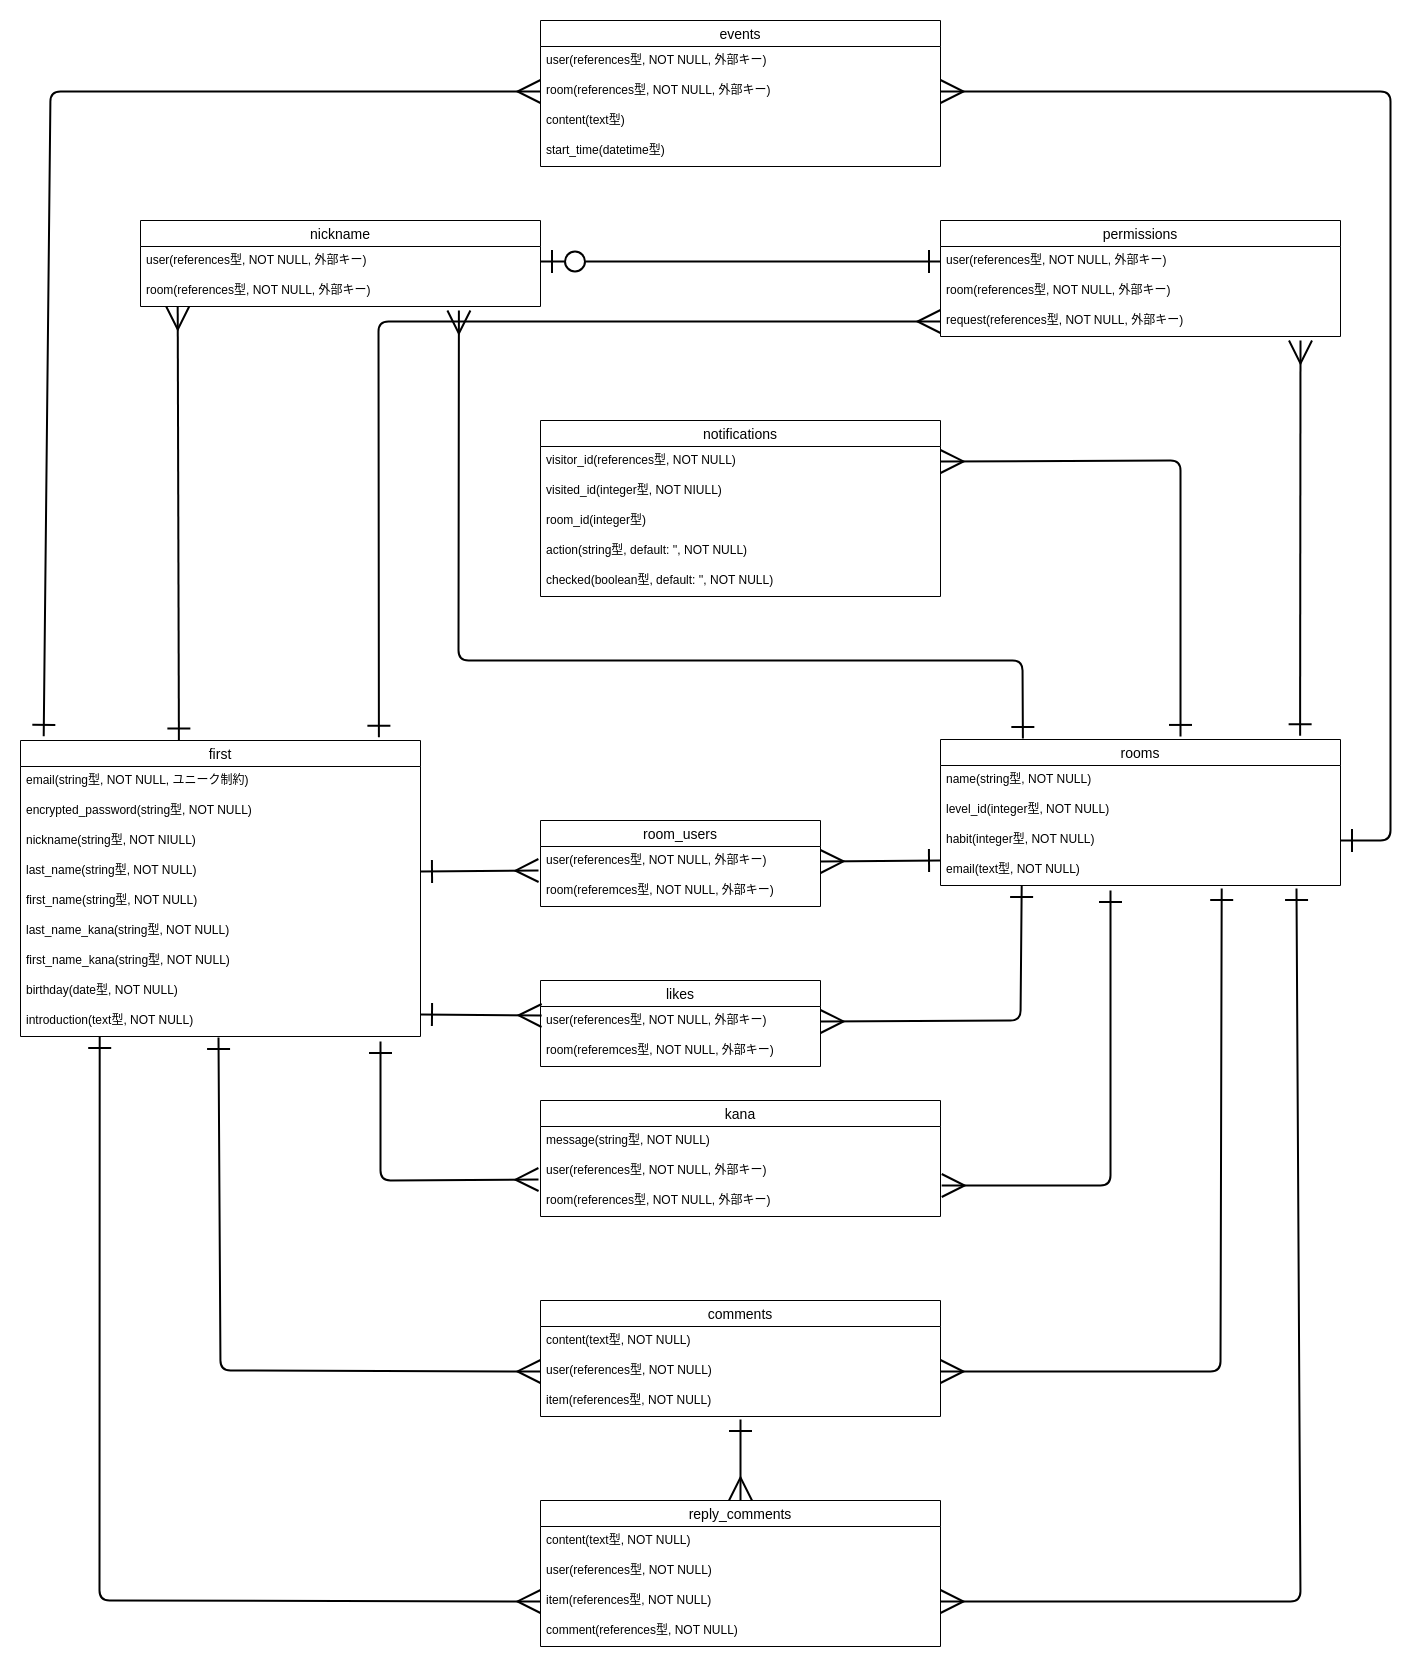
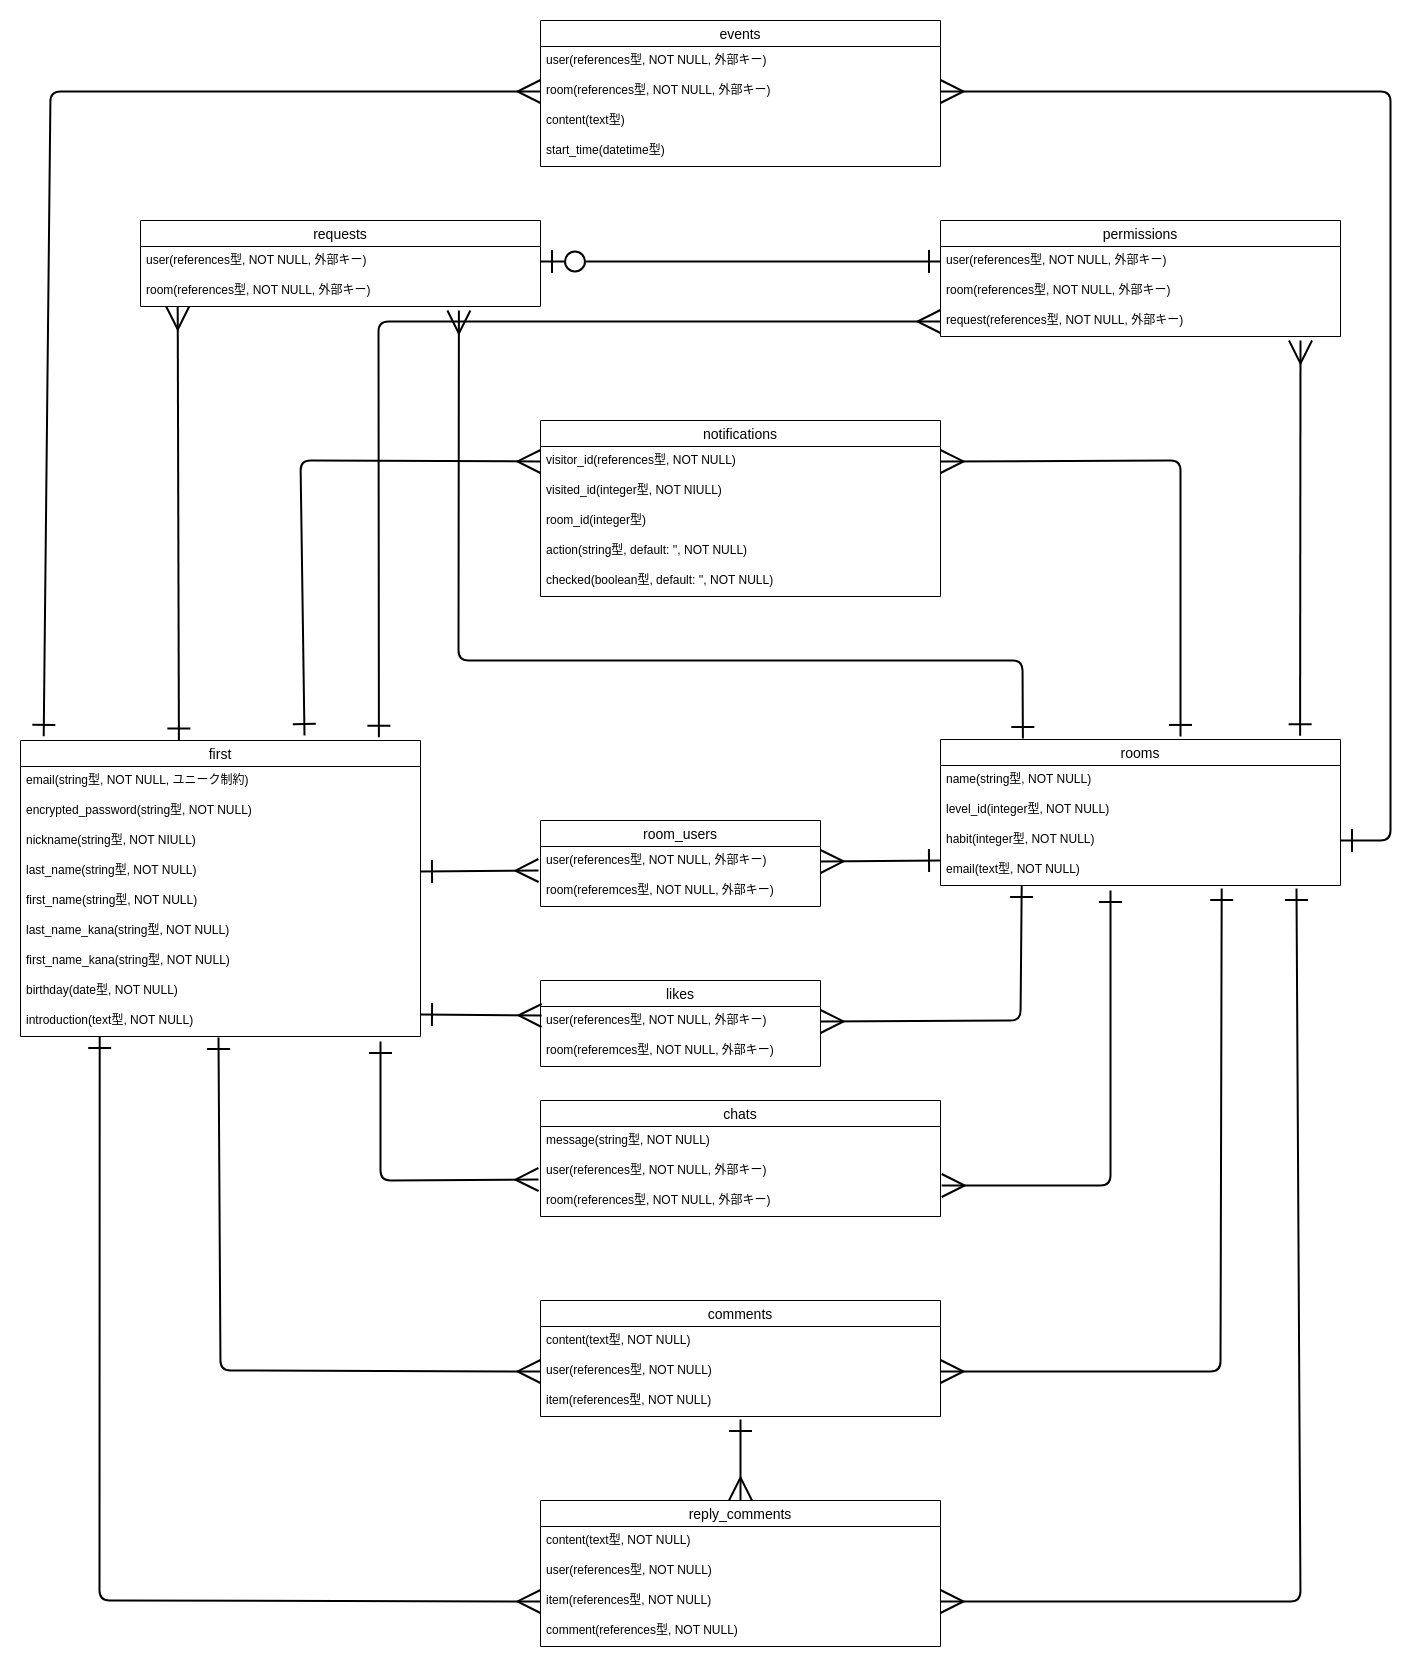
node "nickname": label "nickname" -> "requests"
edge "visitor_id(references型, NOT NULL)" -- "first": added
node "kana": label "kana" -> "chats"
